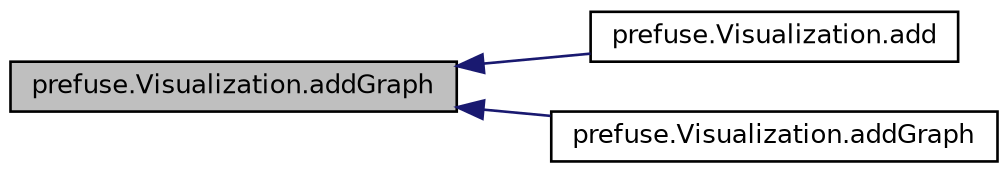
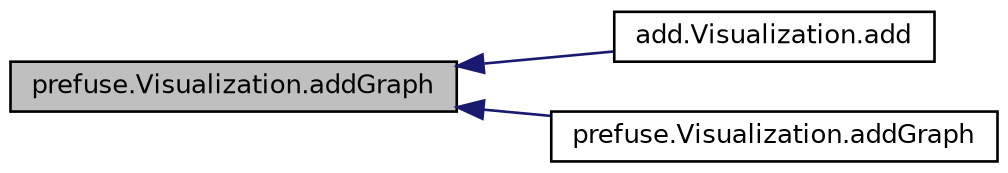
node "prefuse.Visualization.add": label "prefuse.Visualization.add" -> "add.Visualization.add"
